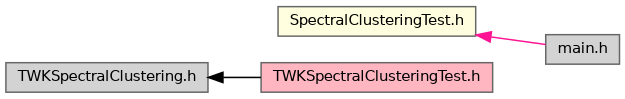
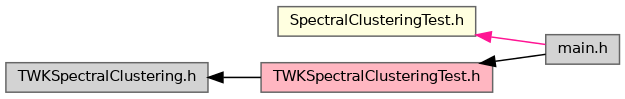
edge "main.h" -> "TWKSpectralClusteringTest.h": added
